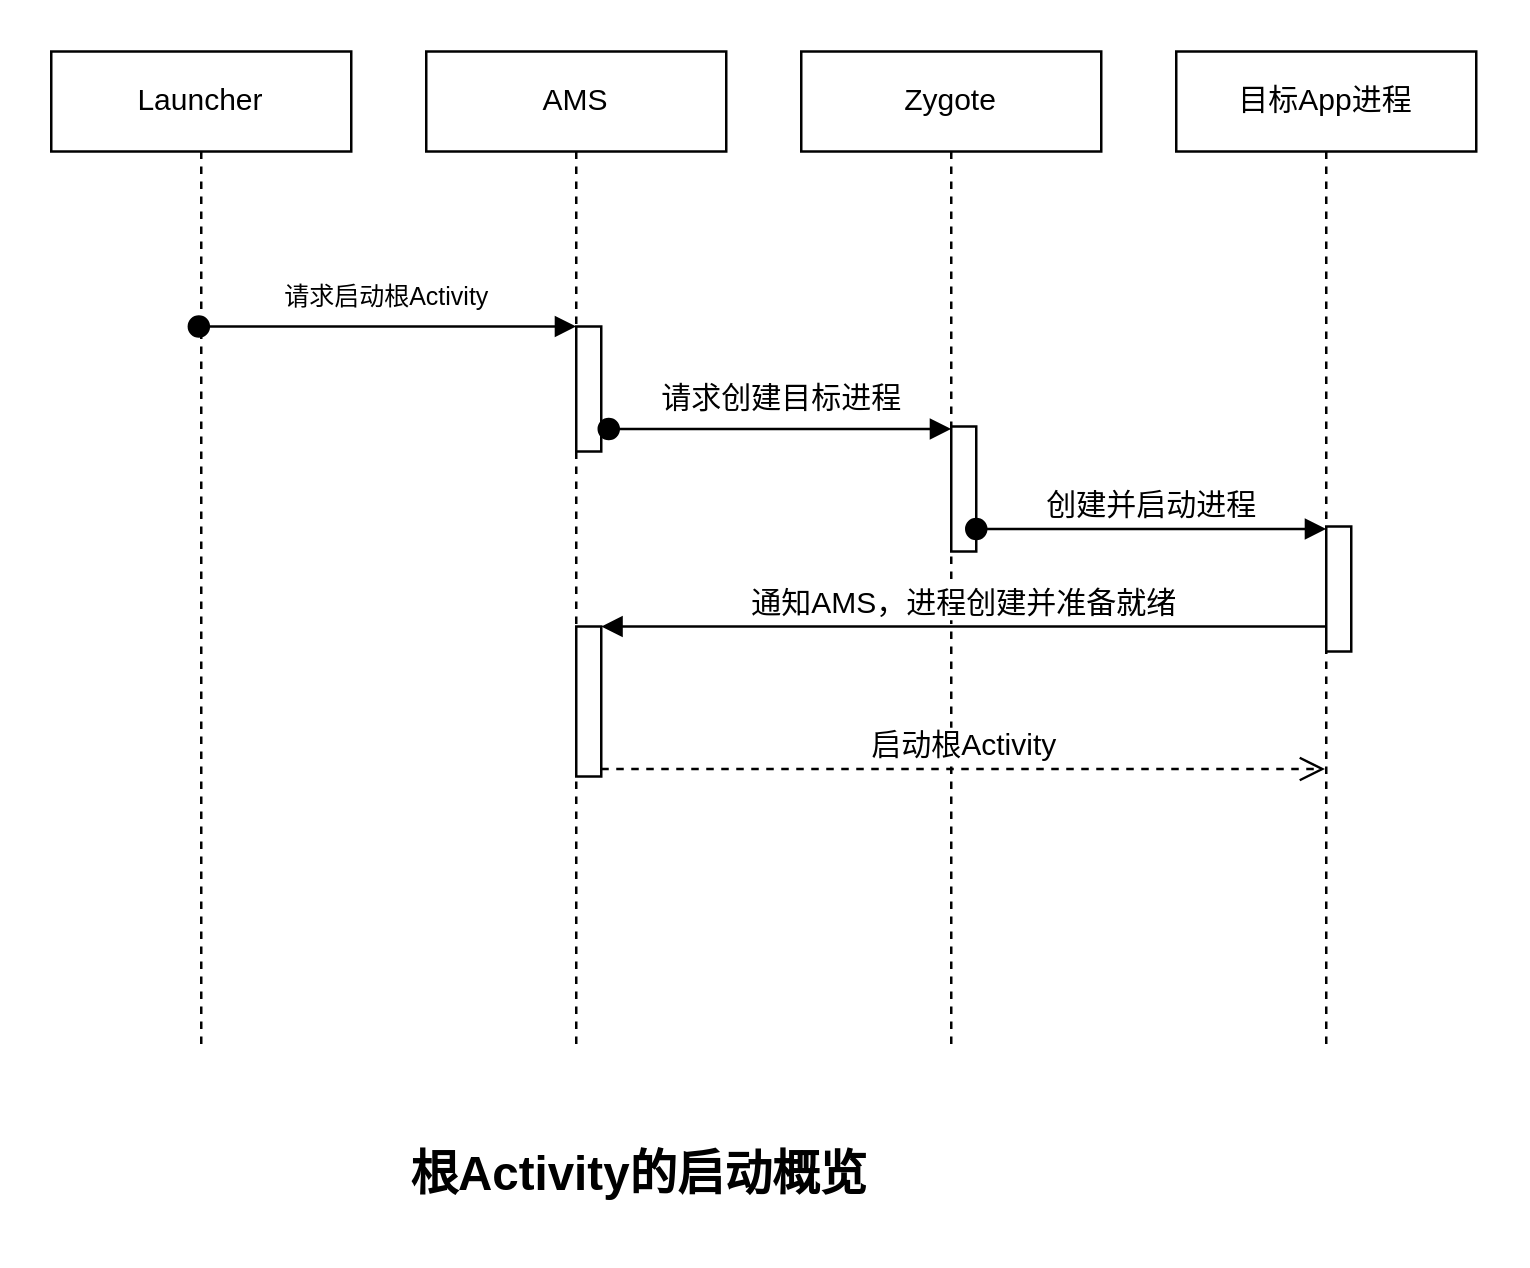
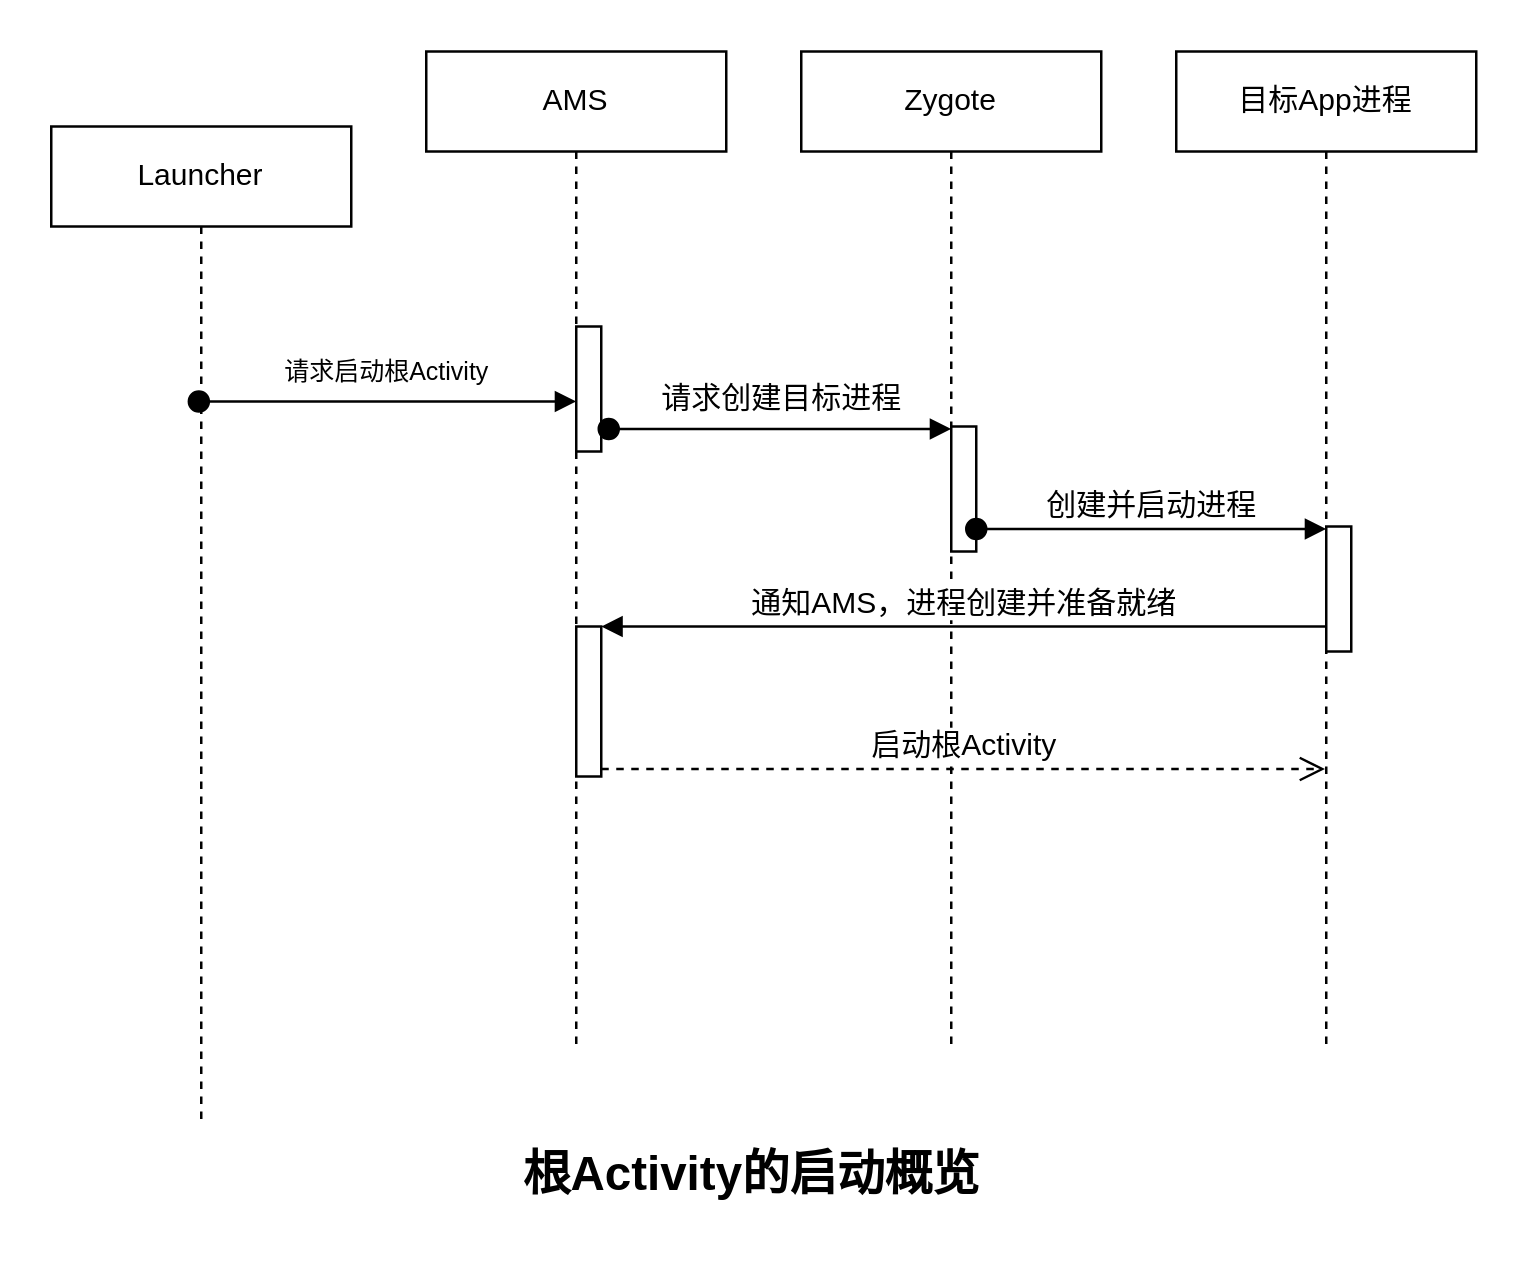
node "Launcher": moved (201, 551) -> (201, 626)
node "根Activity的启动概览": moved (639, 1176) -> (751, 1176)
